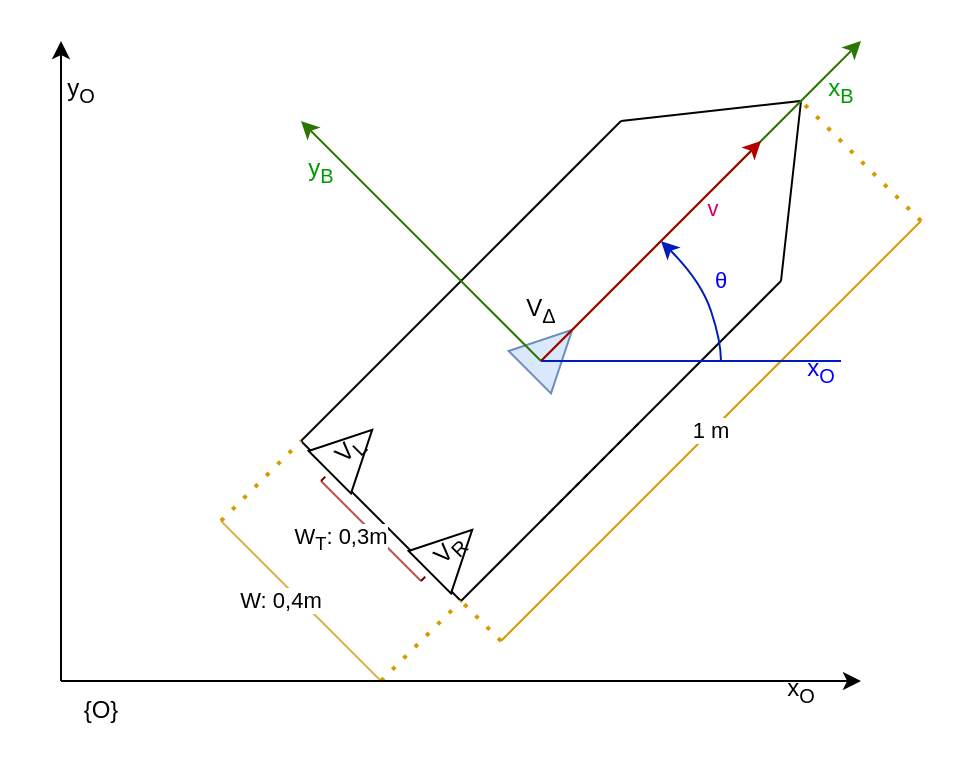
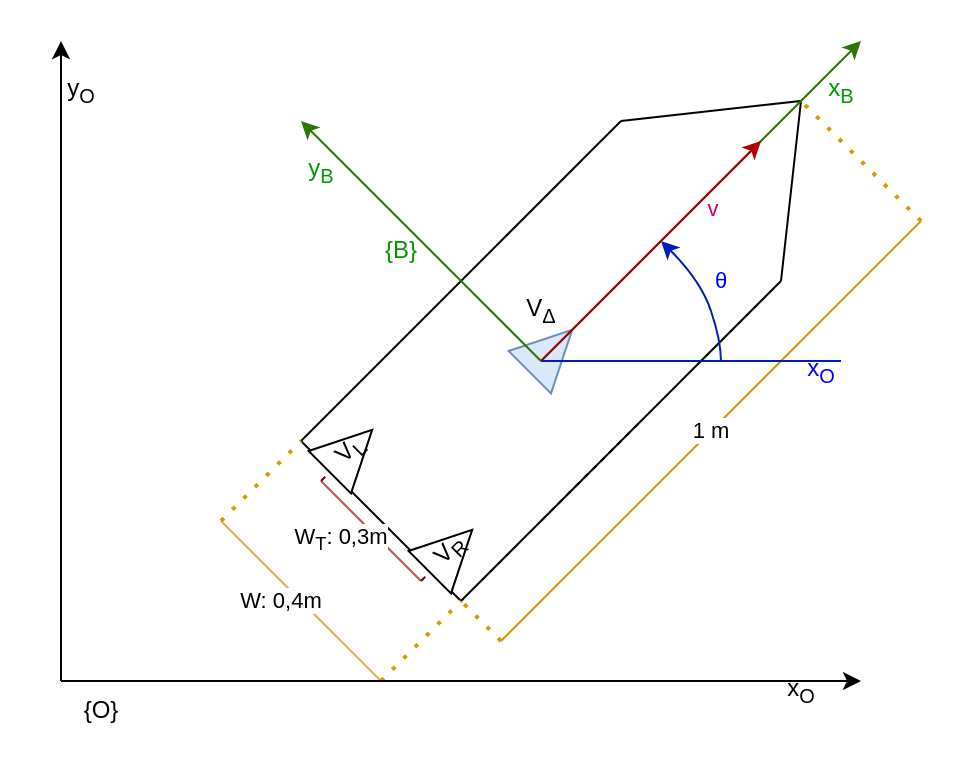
node "{B}": added
